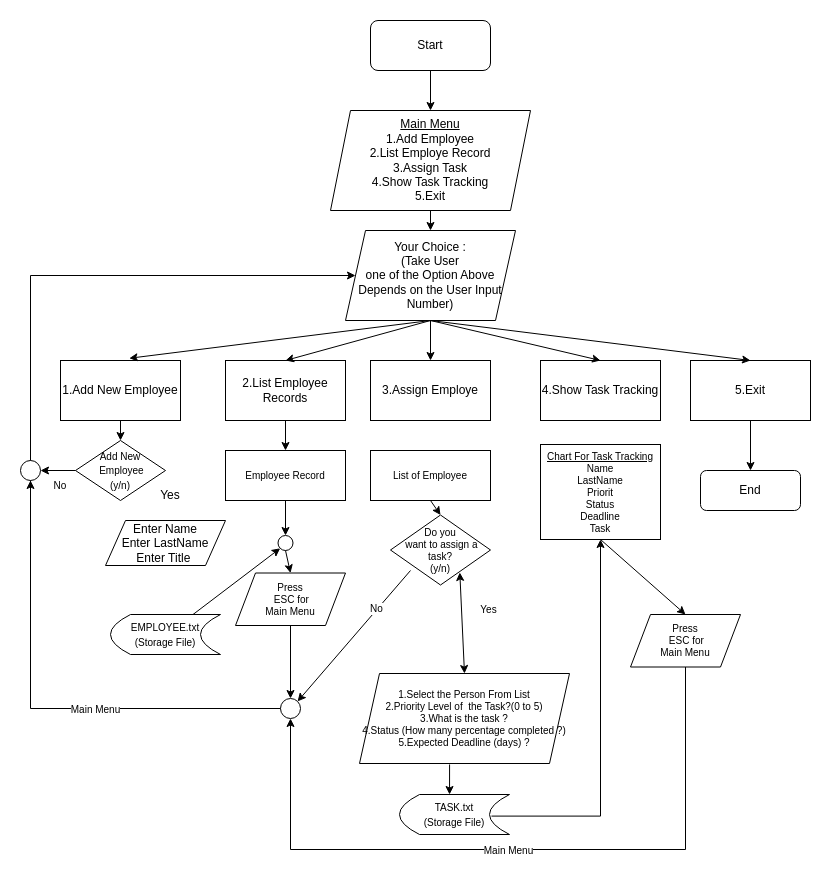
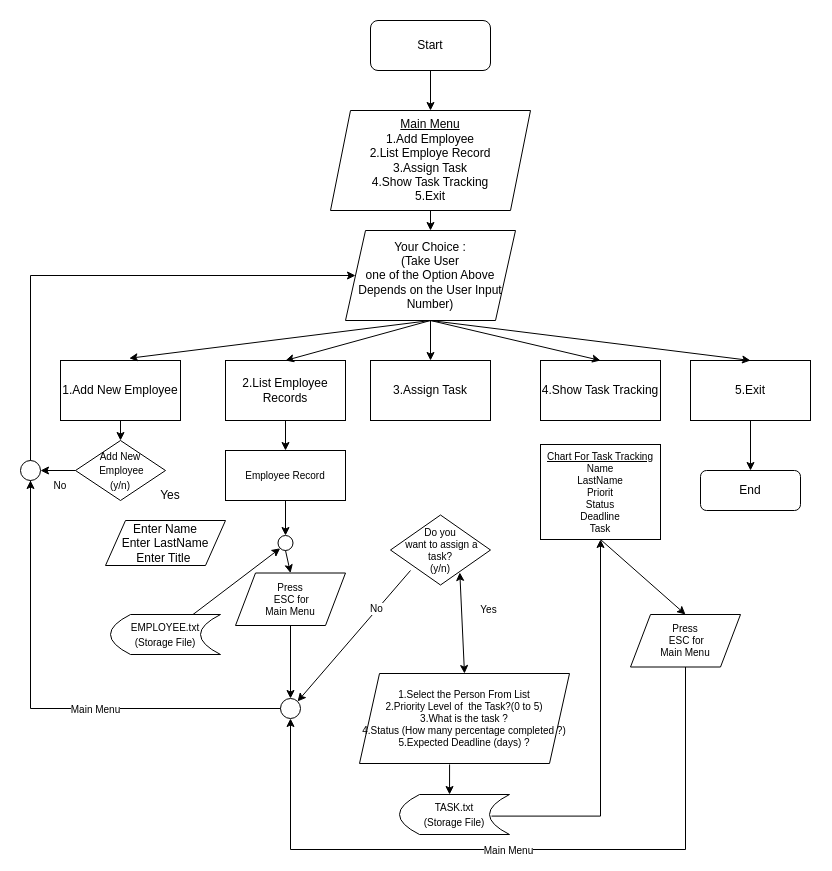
node "3.Assign Employe": label "3.Assign Employe" -> "3.Assign Task"
node "List of Employee": removed
edge "List of Employee" -> "Do you want to assign a task? (y/n)": removed
